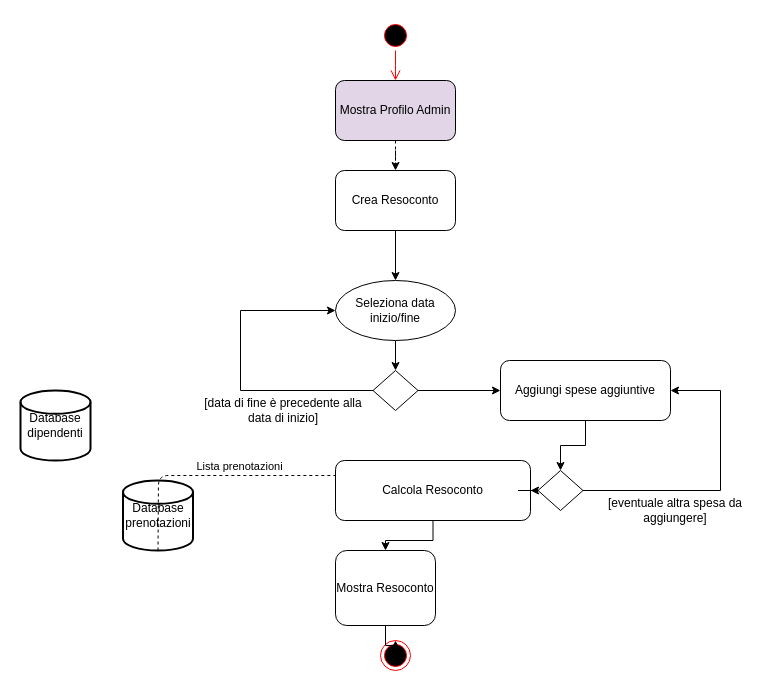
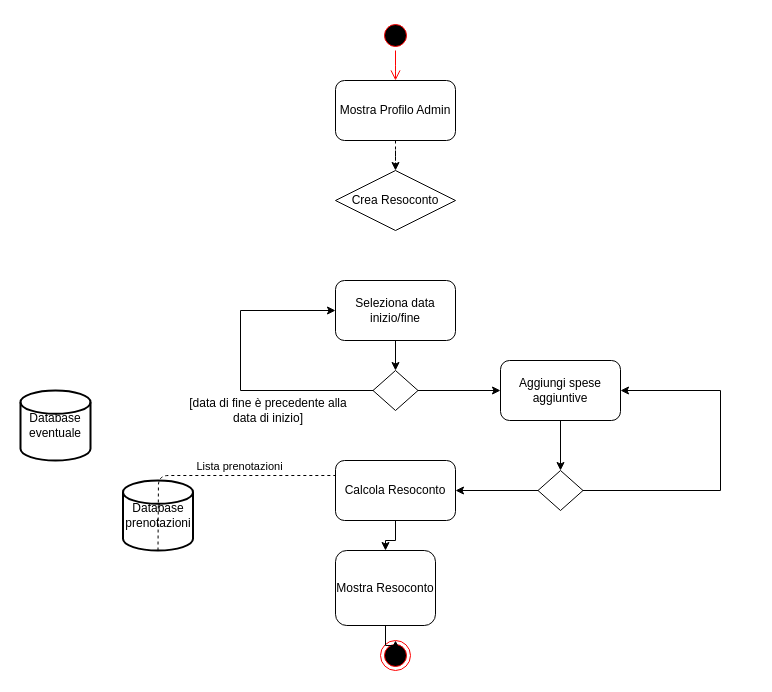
node "Mostra Profilo Admin": fillcolor #e1d5e7 -> #ffffff
node "Crea Resoconto": shape rounded rectangle -> diamond
edge "Crea Resoconto" -> "Seleziona data inizio/fine": removed
node "Seleziona data inizio/fine": shape ellipse -> rounded rectangle
node "Aggiungi spese aggiuntive": size 170x60 -> 120x60
node "[data di fine è precedente alla data di inizio]": moved (283, 411) -> (268, 411)
node "Database dipendenti": label "Database dipendenti" -> "Database eventuale"
node "Calcola Resoconto": size 195x60 -> 120x60
node "[eventuale altra spesa da aggiungere]": removed
